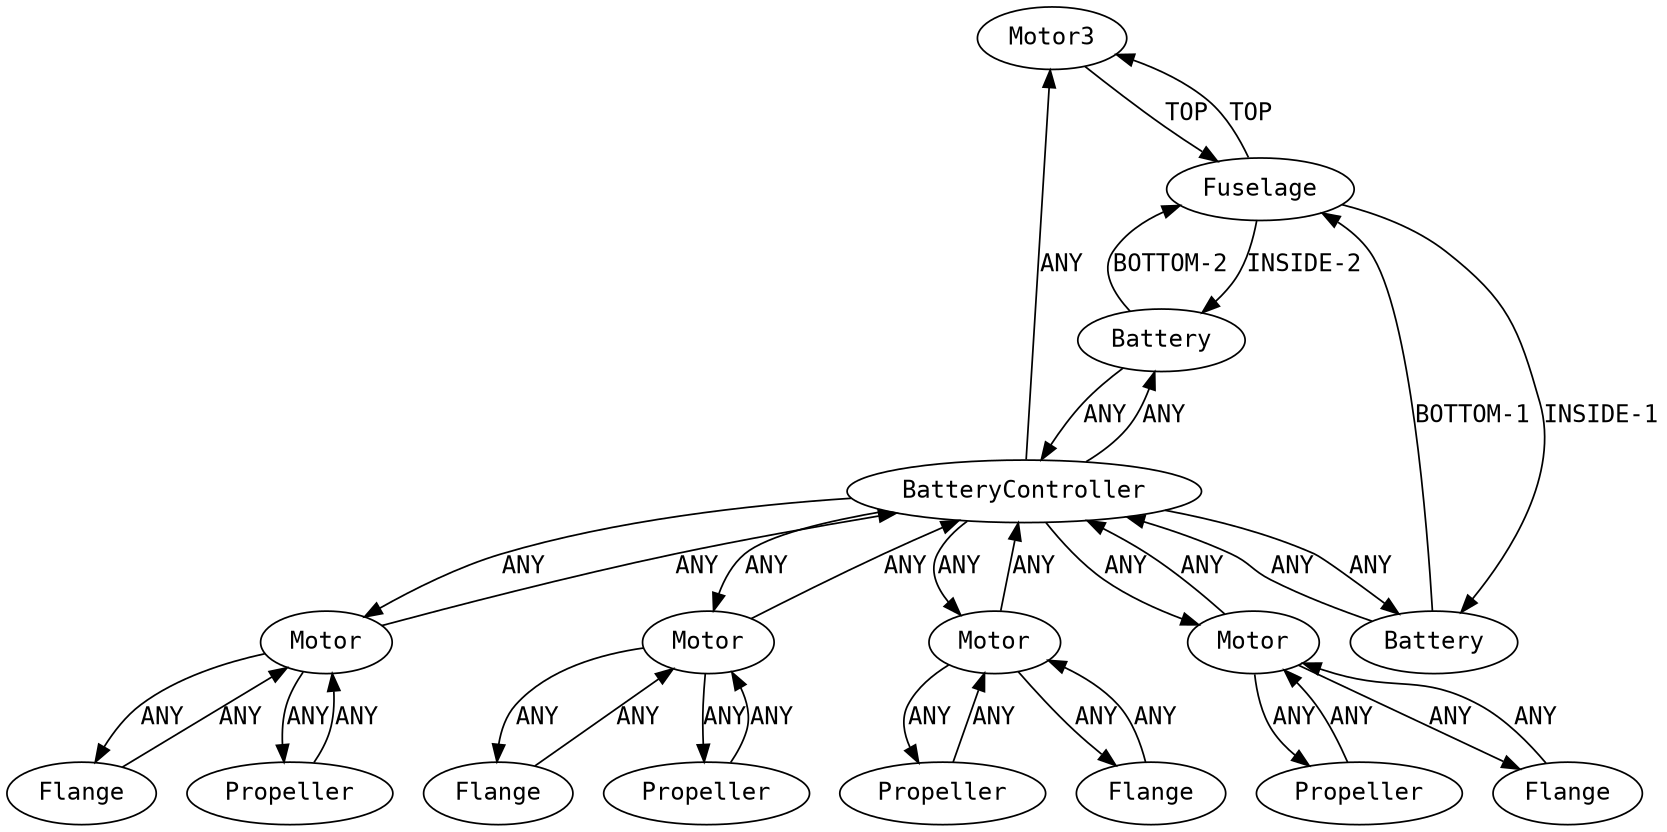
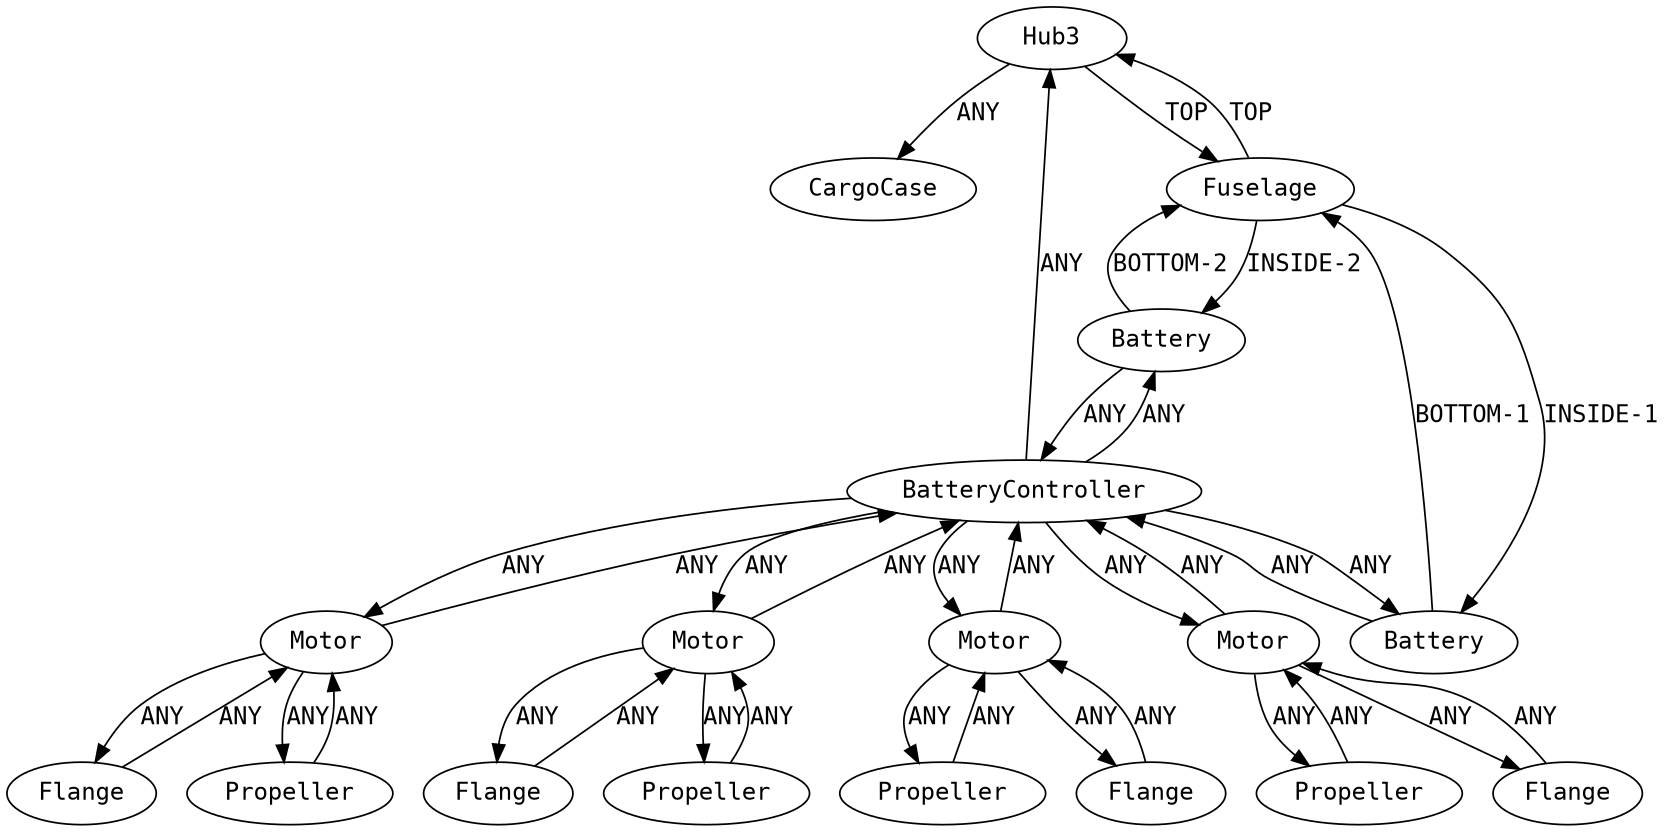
node "Motor3": label "Motor3" -> "Hub3"
node "CargoCase": added
